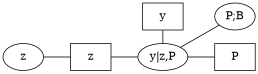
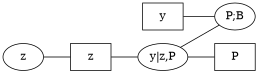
edge "y" -- "y|z,P": now "y" -- "P;B"
